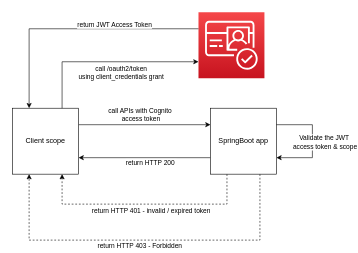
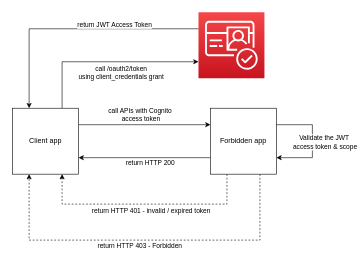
node "Client scope": label "Client scope" -> "Client app"
node "SpringBoot app": label "SpringBoot app" -> "Forbidden app"
